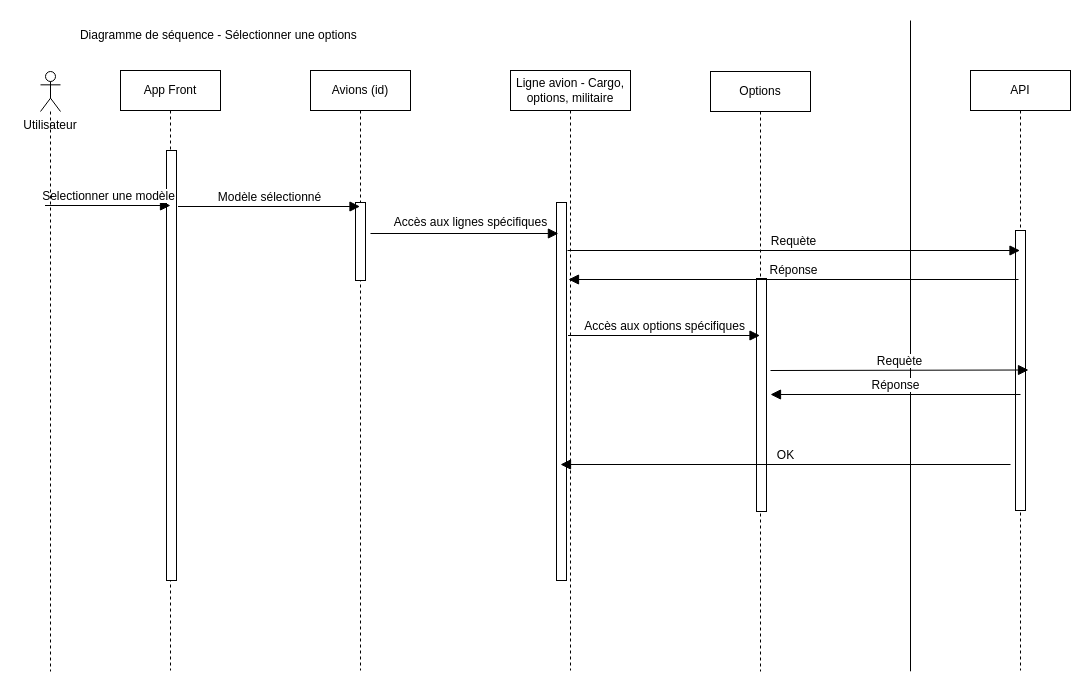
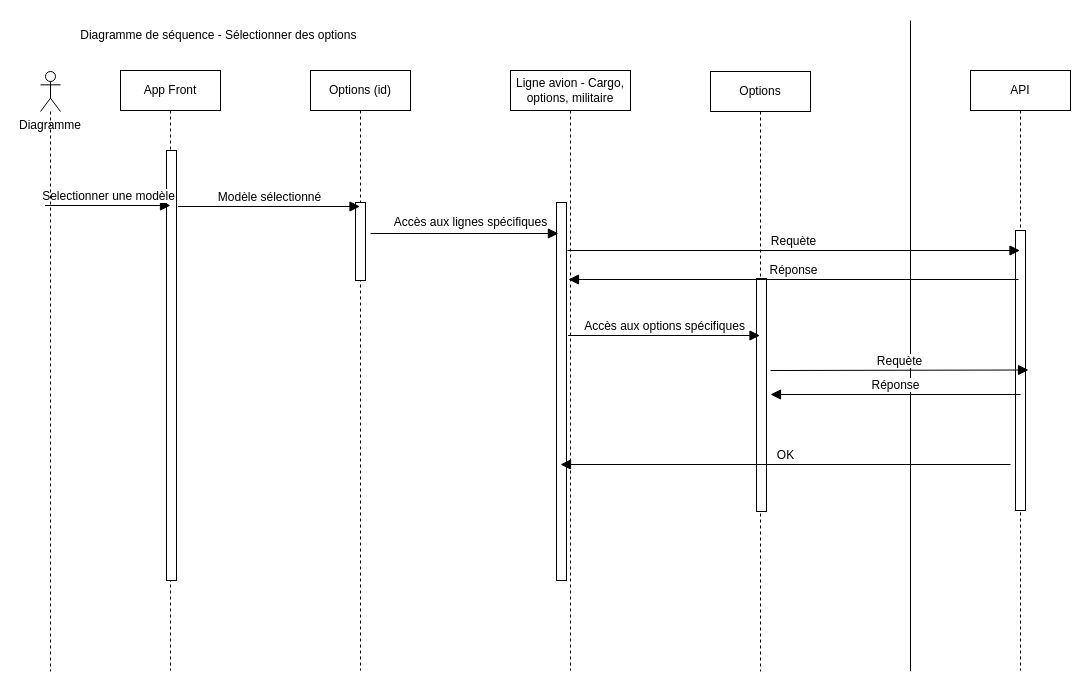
node "Diagramme de séquence - Sélectionner une options": label "Diagramme de séquence - Sélectionner une options" -> "Diagramme de séquence - Sélectionner des options"
node "Avions (id)": label "Avions (id)" -> "Options (id)"
node "Utilisateur": label "Utilisateur" -> "Diagramme"
